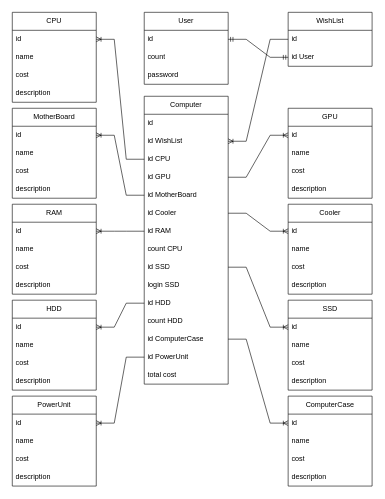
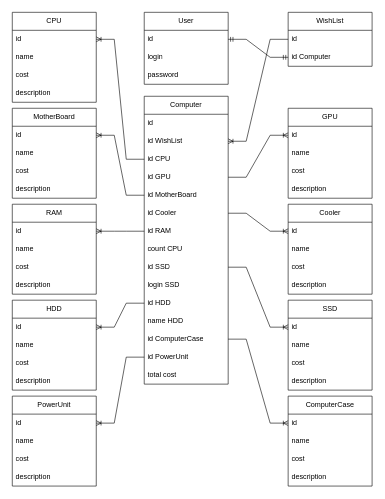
node "count": label "count" -> "login"
node "id User": label "id User" -> "id Computer"
node "count HDD": label "count HDD" -> "name HDD"
